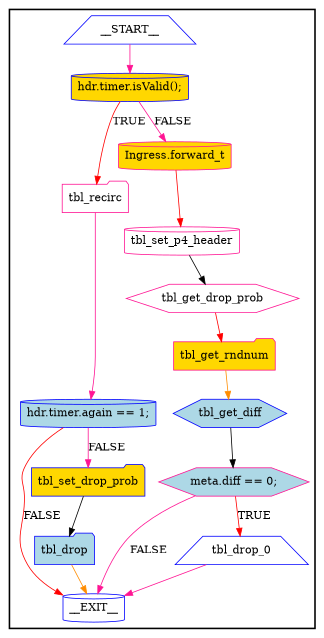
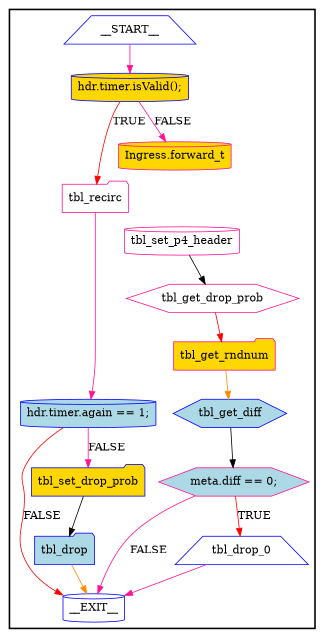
edge "Ingress.forward_t" -> "tbl_set_p4_header": removed
